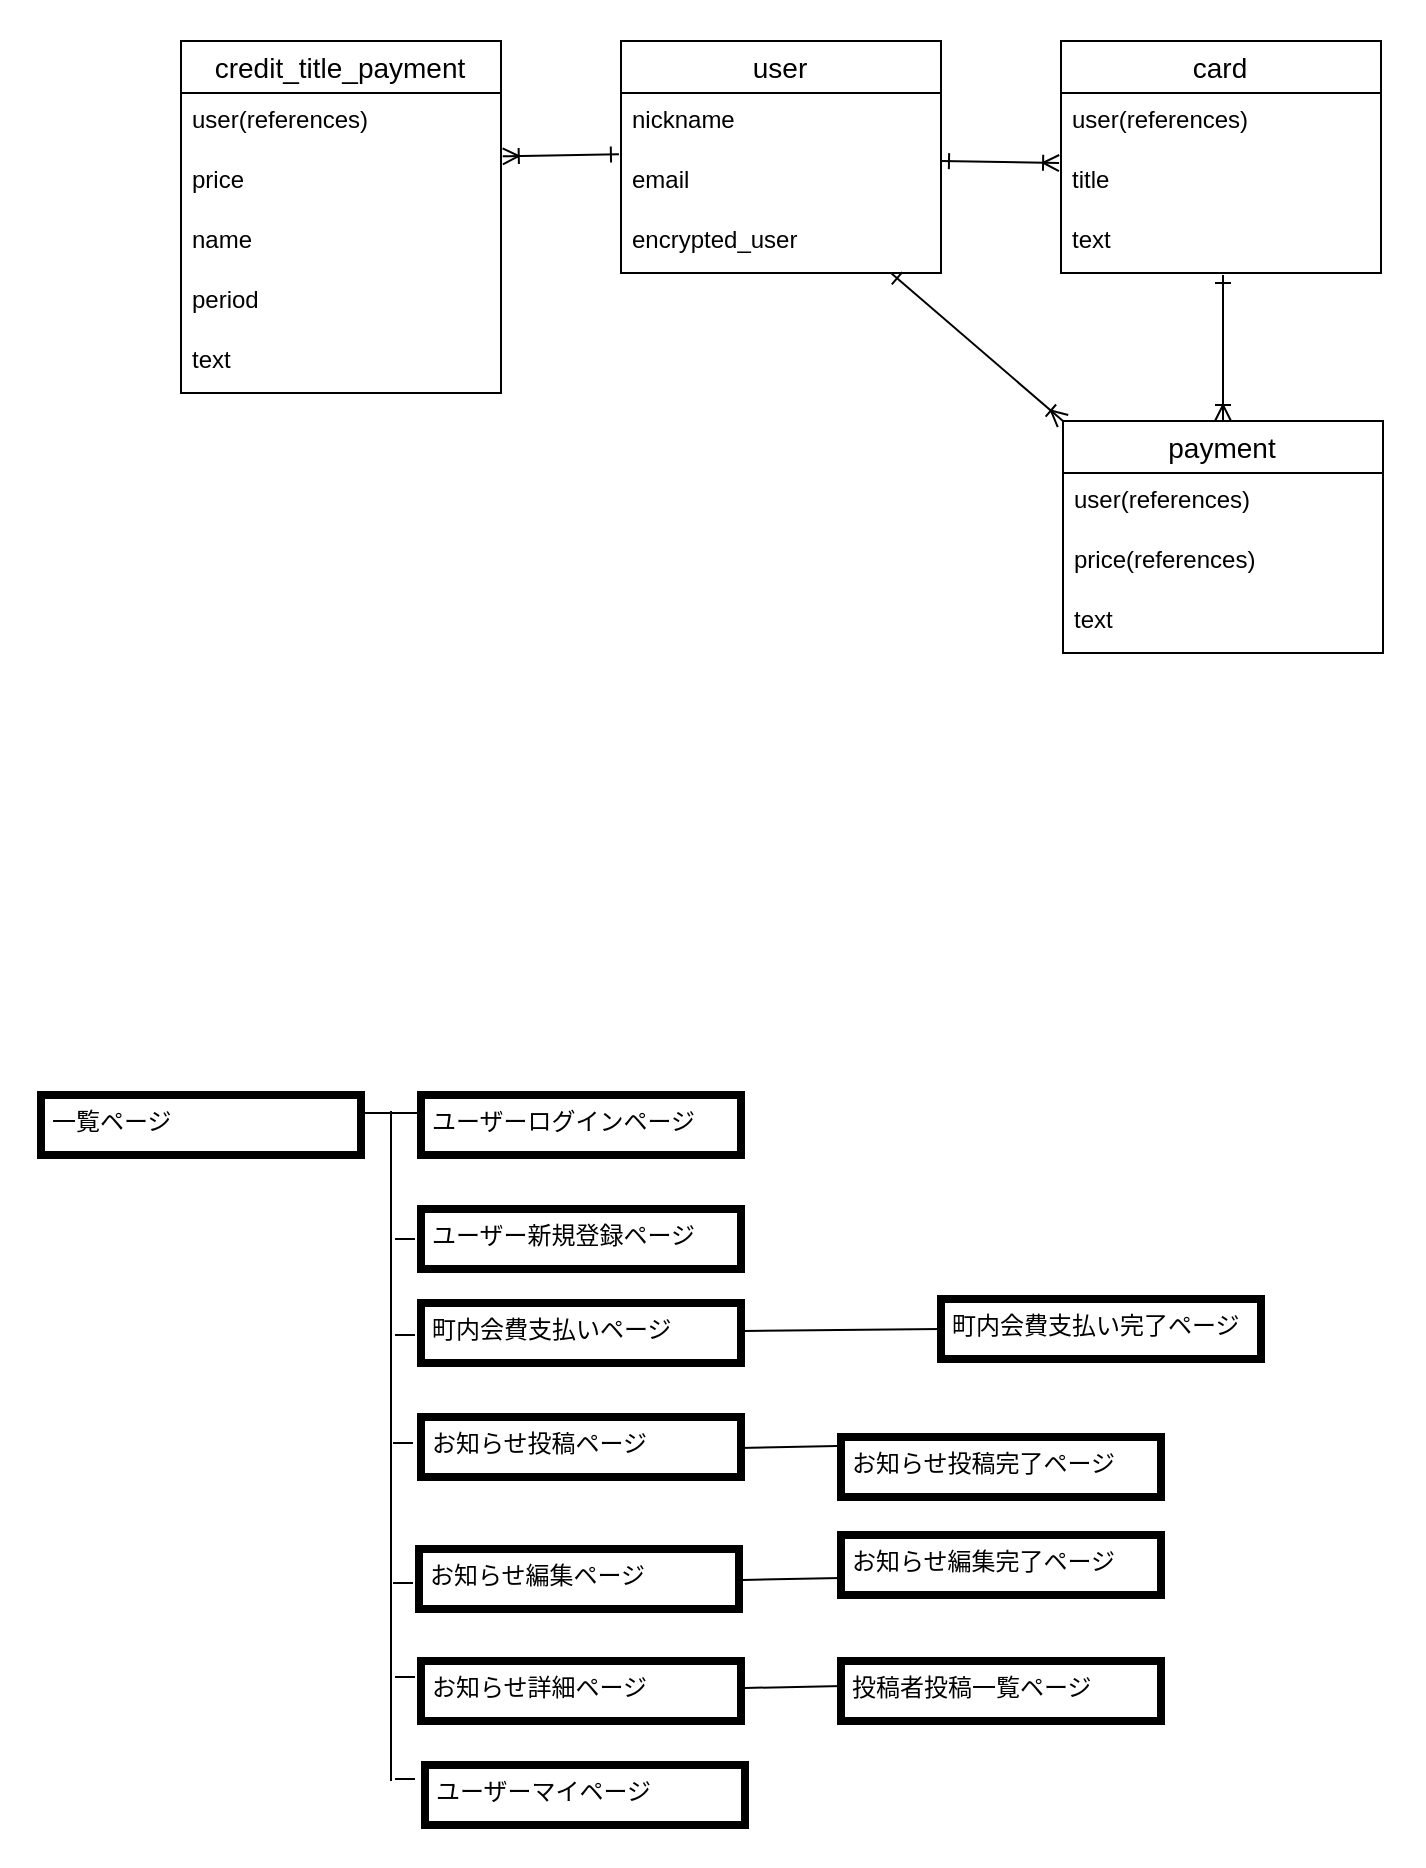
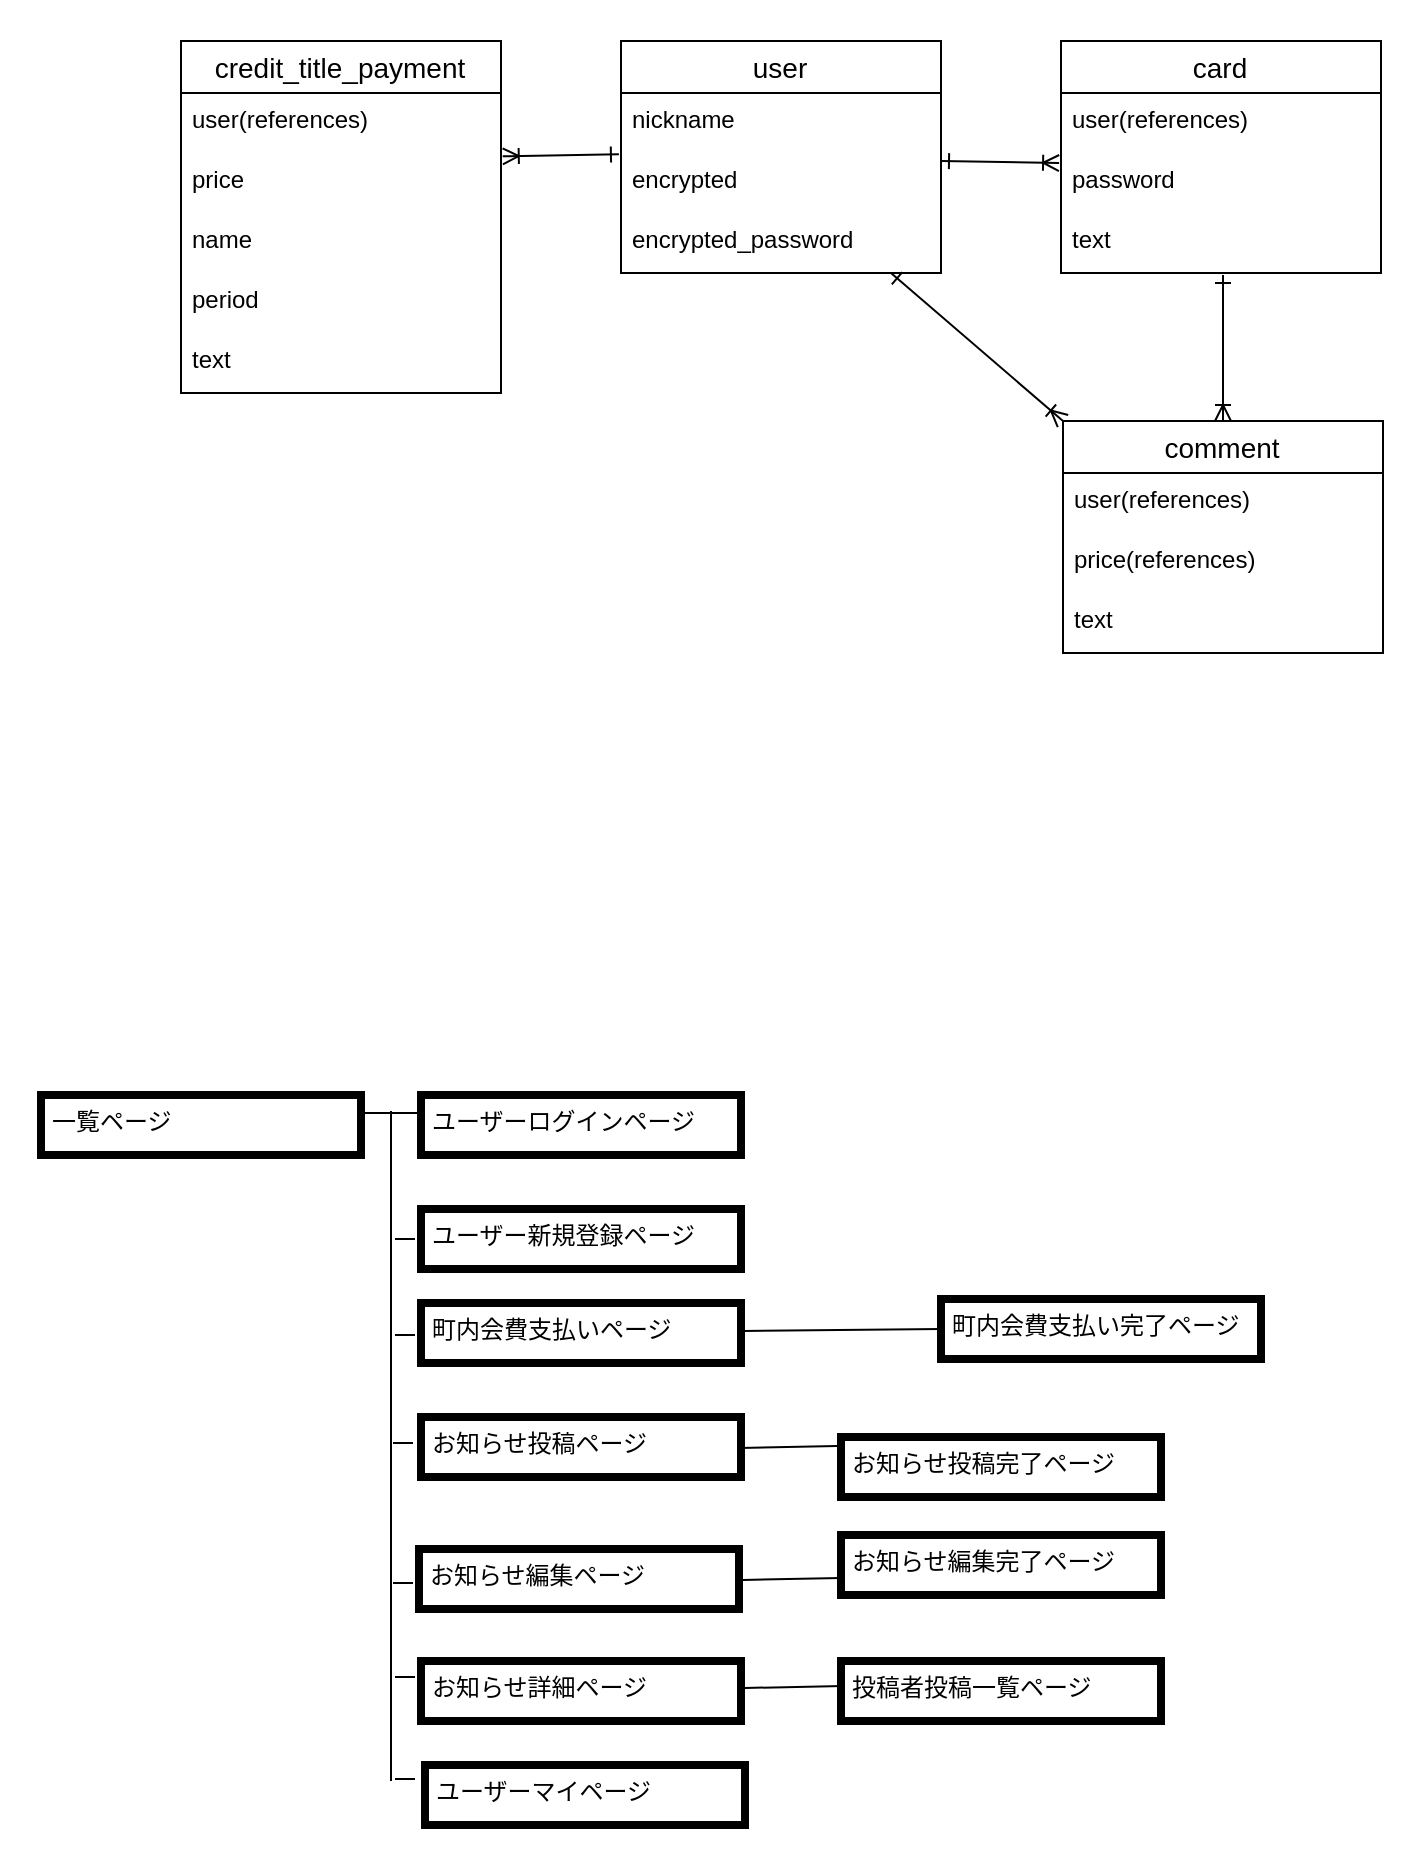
node "email": label "email" -> "encrypted"
node "title": label "title" -> "password"
node "encrypted_user": label "encrypted_user" -> "encrypted_password"
node "payment": label "payment" -> "comment"
